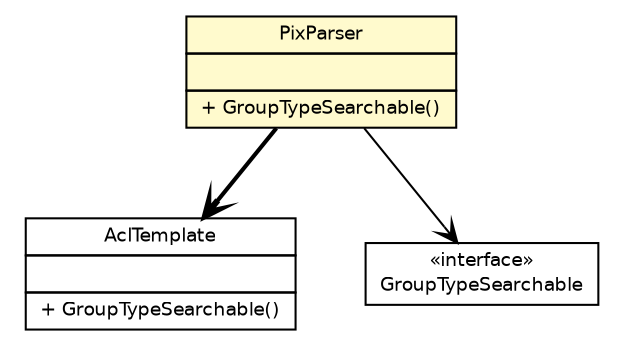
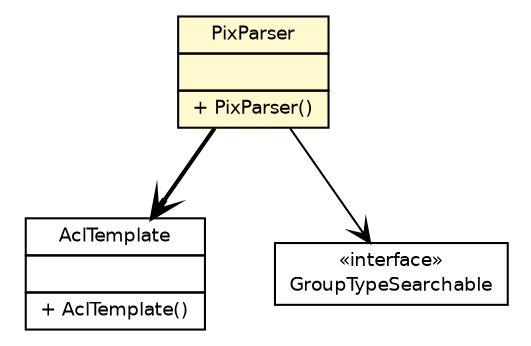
node "PixParser": text "+ GroupTypeSearchable()" -> "+ PixParser()"
node "AclTemplate": text "+ GroupTypeSearchable()" -> "+ AclTemplate()"
